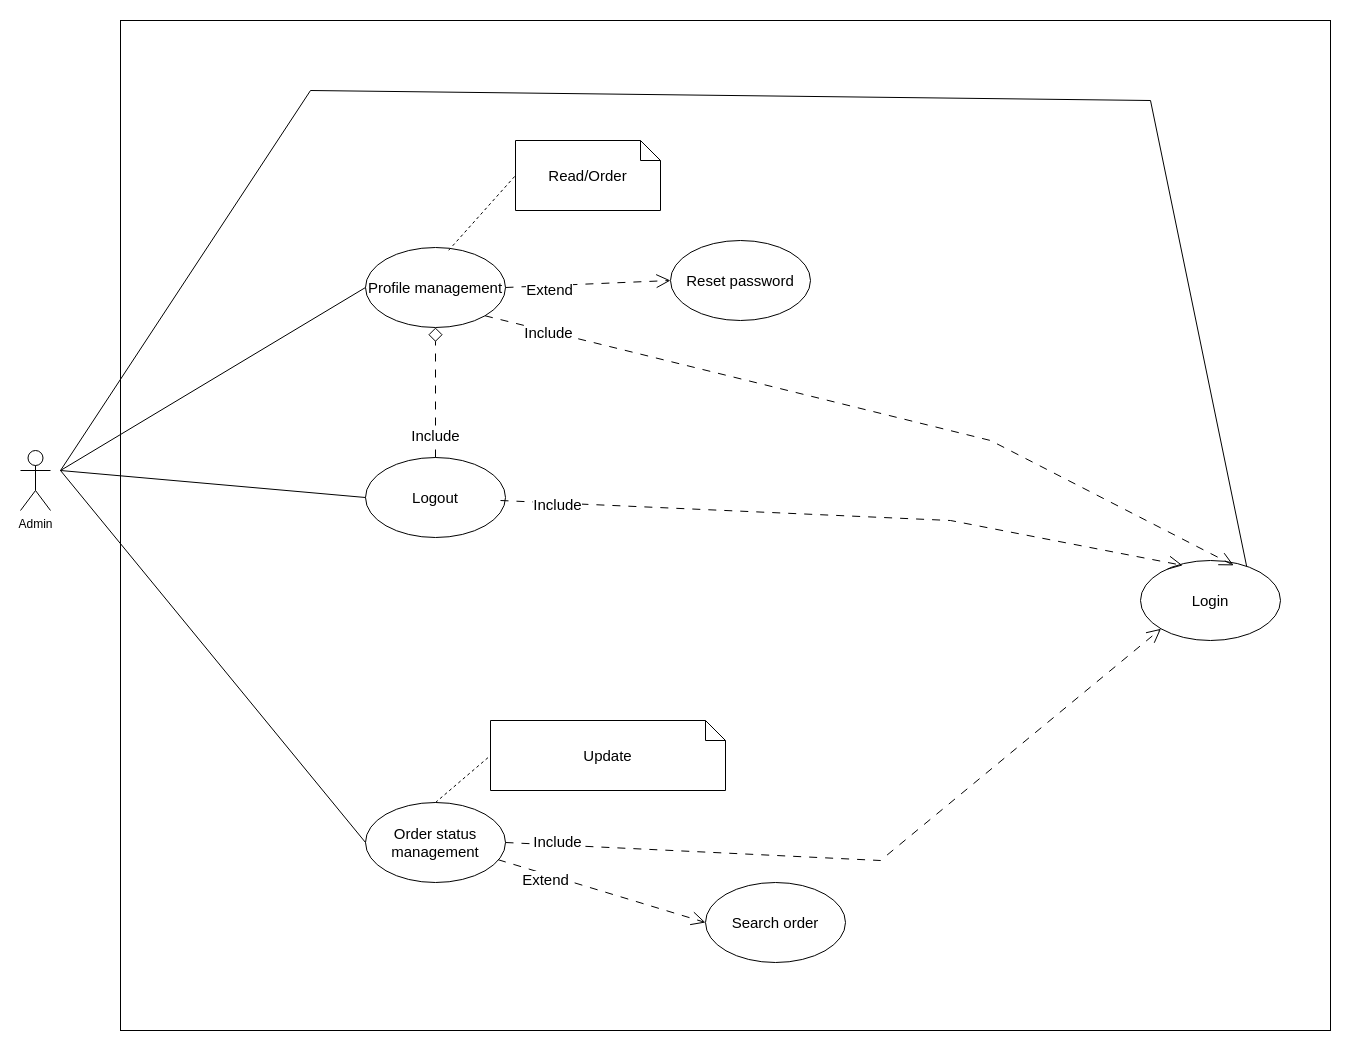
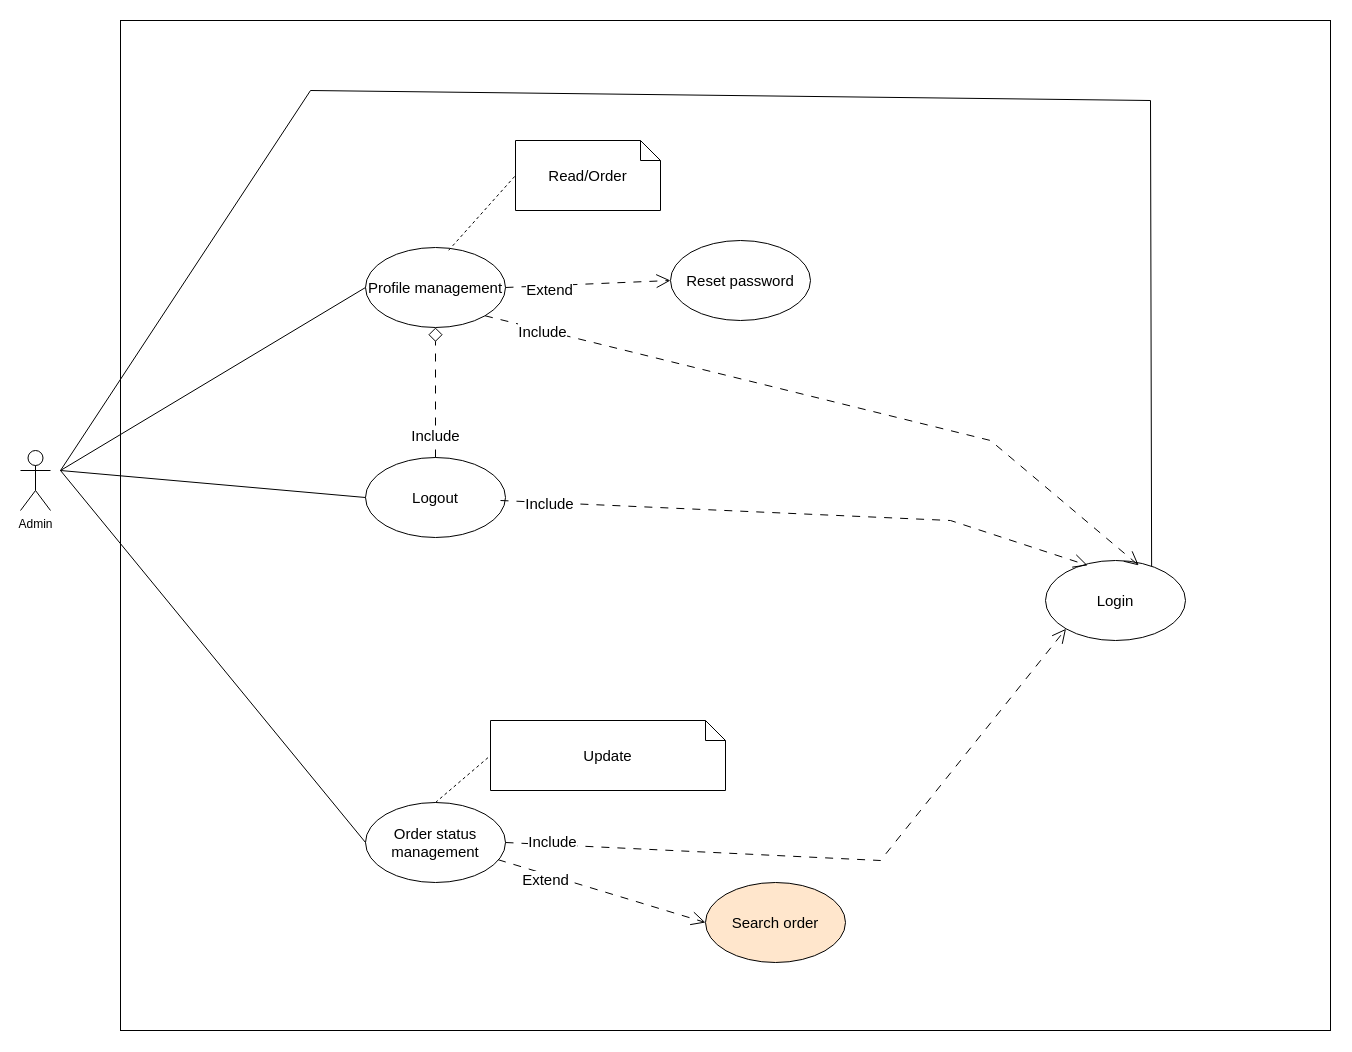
node "Login": moved (1211, 601) -> (1116, 601)
node "Search order": fillcolor #ffffff -> #ffe6cc
